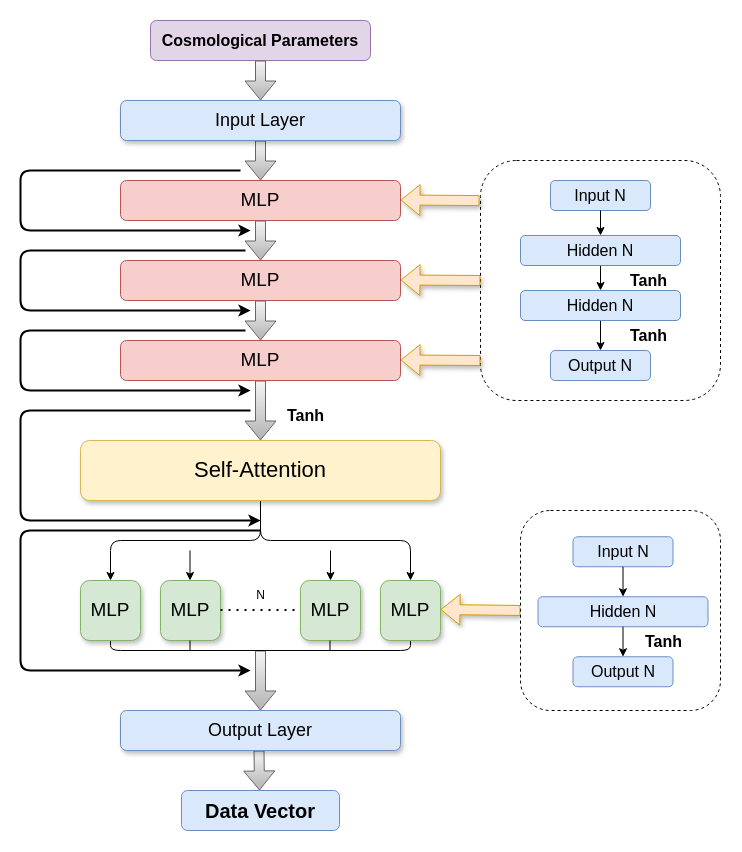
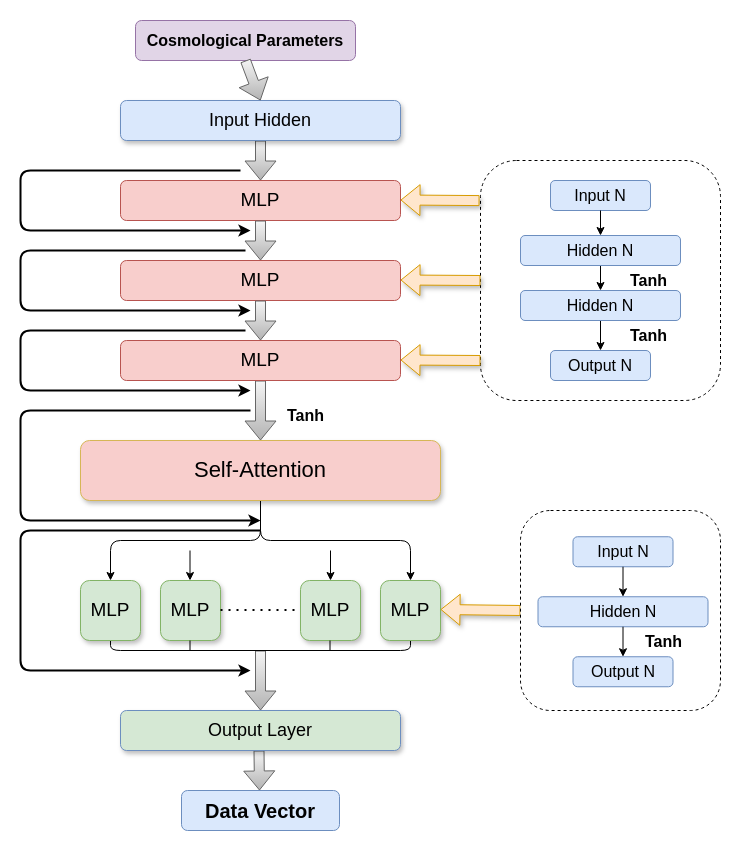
node "Cosmological Parameters": moved (261, 41) -> (246, 41)
node "Input Layer": label "Input Layer" -> "Input Hidden"
node "Self-Attention": fillcolor #fff2cc -> #f8cecc
node "N": removed
node "Output Layer": fillcolor #dae8fc -> #d5e8d4
